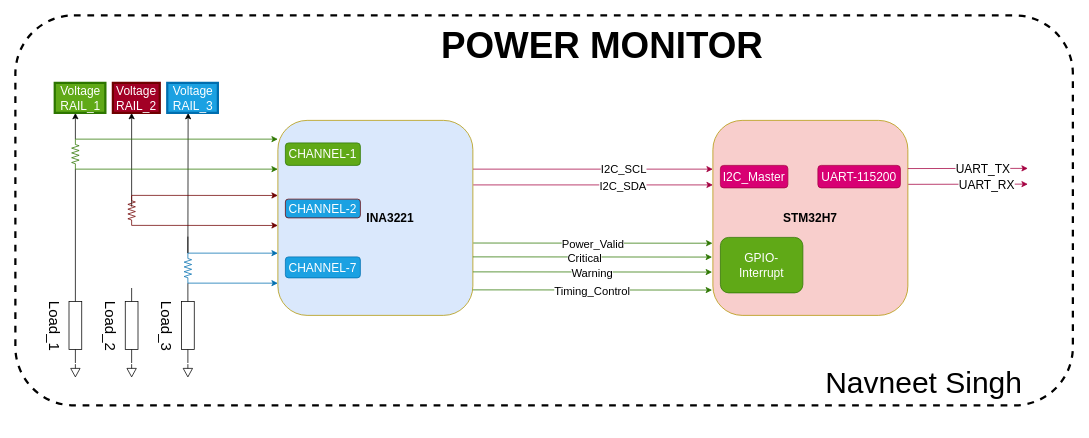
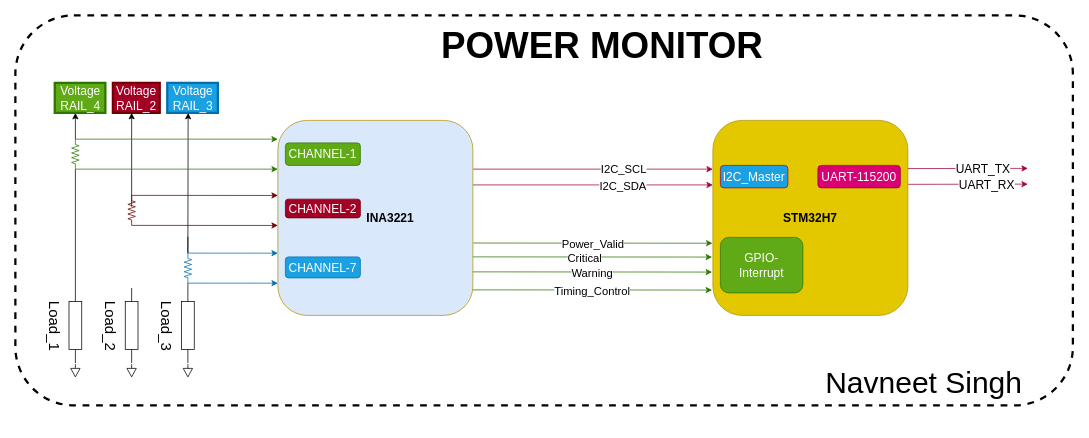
node "VoltageRAIL_1": label "VoltageRAIL_1" -> "VoltageRAIL_4"
node "I2C_Master": fillcolor #d80073 -> #1ba1e2
node "CHANNEL-2": fillcolor #1ba1e2 -> #a20025
node "STM32H7": fillcolor #f8cecc -> #e3c800
